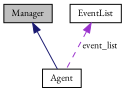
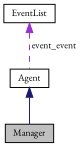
edge "Agent" -> "EventList": label " event_list" -> " event_event"
edge "Agent" -> "Manager": reversed
